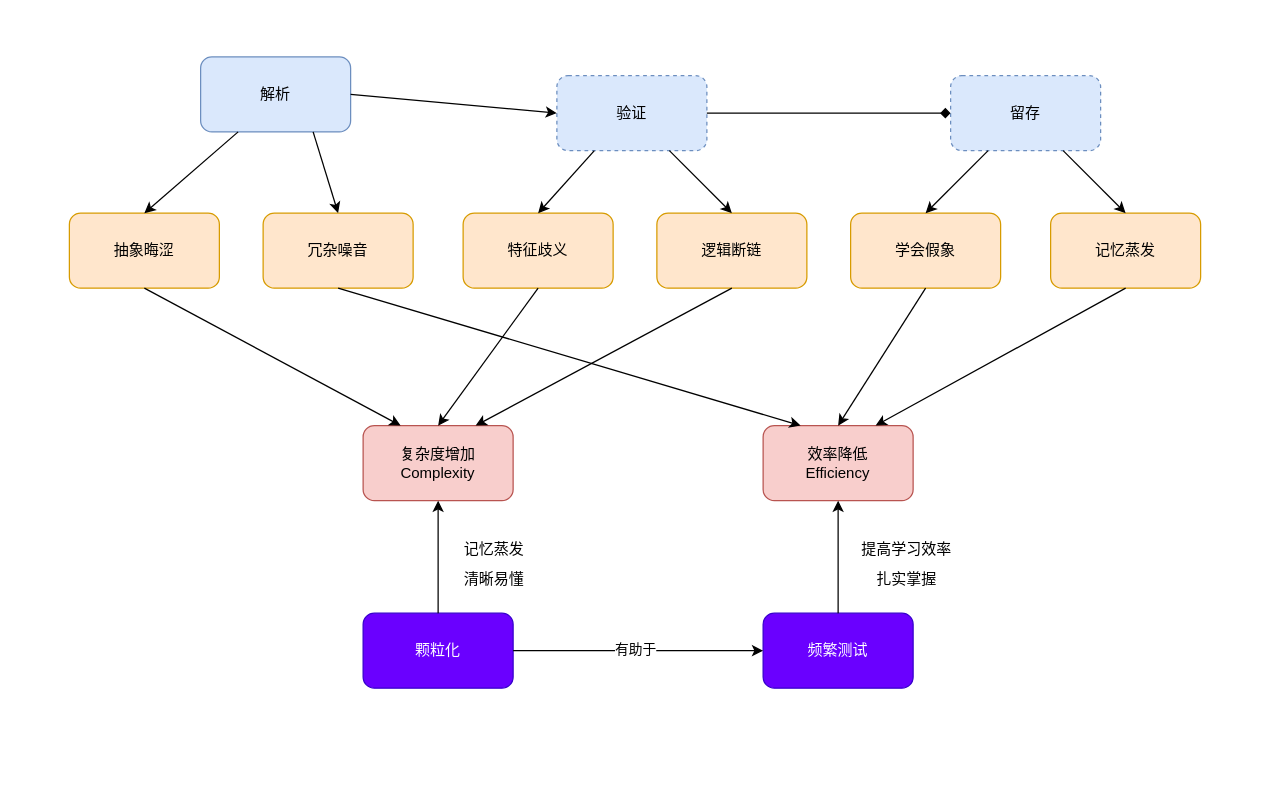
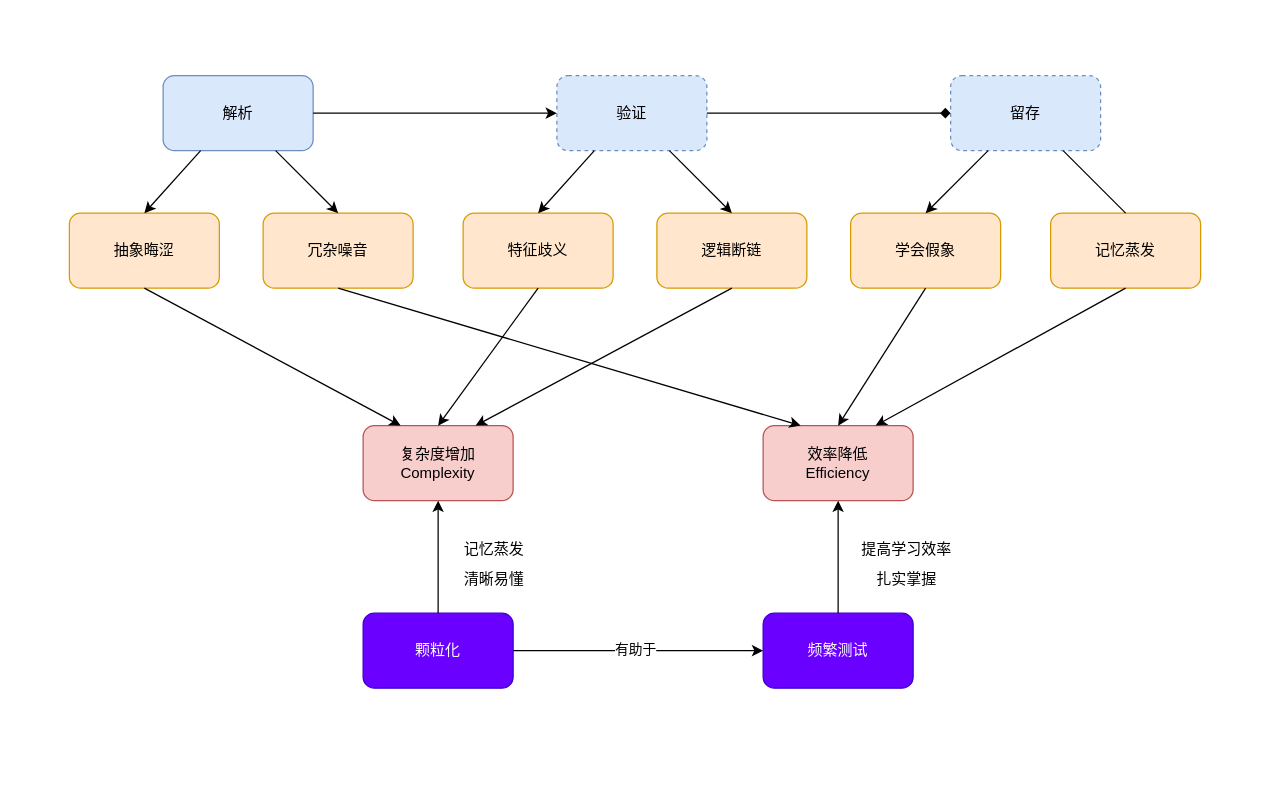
node "解析": moved (276, 94) -> (238, 113)
edge "留存" -> "记忆蒸发": arrowhead classic -> none
